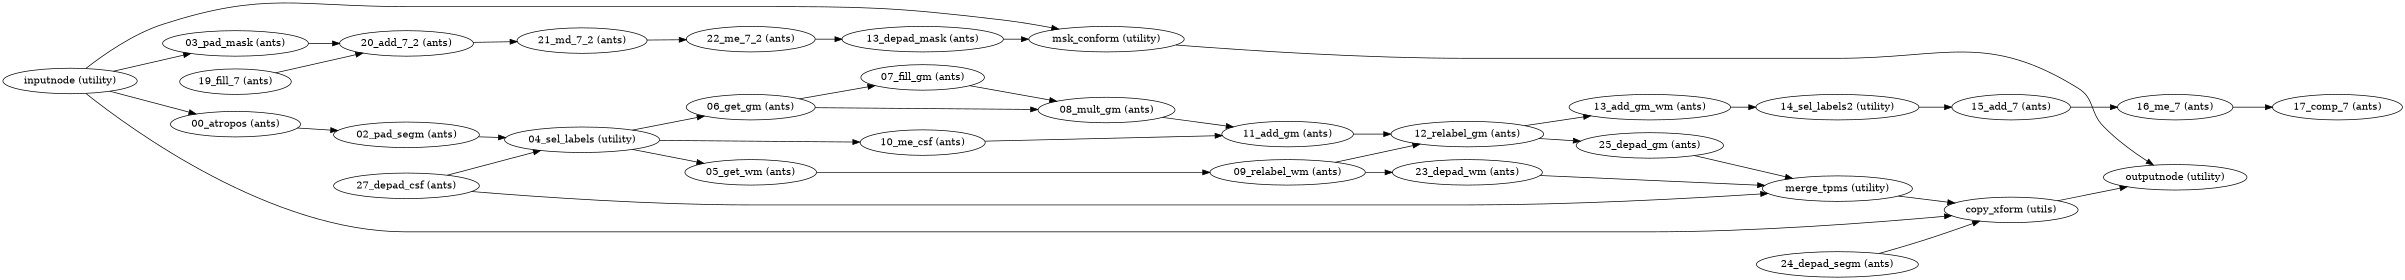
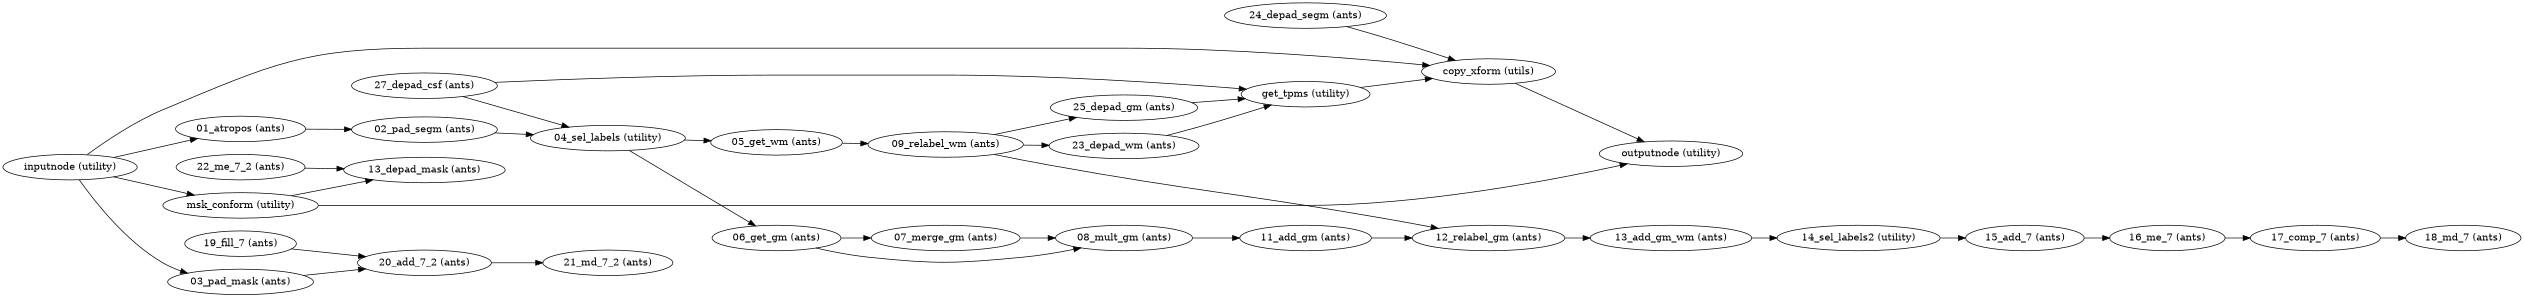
edge "13_depad_mask (ants)" -> "msk_conform (utility)": reversed
edge "21_md_7_2 (ants)" -> "22_me_7_2 (ants)": removed
node "07_fill_gm (ants)": label "07_fill_gm (ants)" -> "07_merge_gm (ants)"
node "00_atropos (ants)": label "00_atropos (ants)" -> "01_atropos (ants)"
edge "12_relabel_gm (ants)" -> "25_depad_gm (ants)": now "09_relabel_wm (ants)" -> "25_depad_gm (ants)"
node "10_me_csf (ants)": removed
node "merge_tpms (utility)": label "merge_tpms (utility)" -> "get_tpms (utility)"
node "18_md_7 (ants)": added
